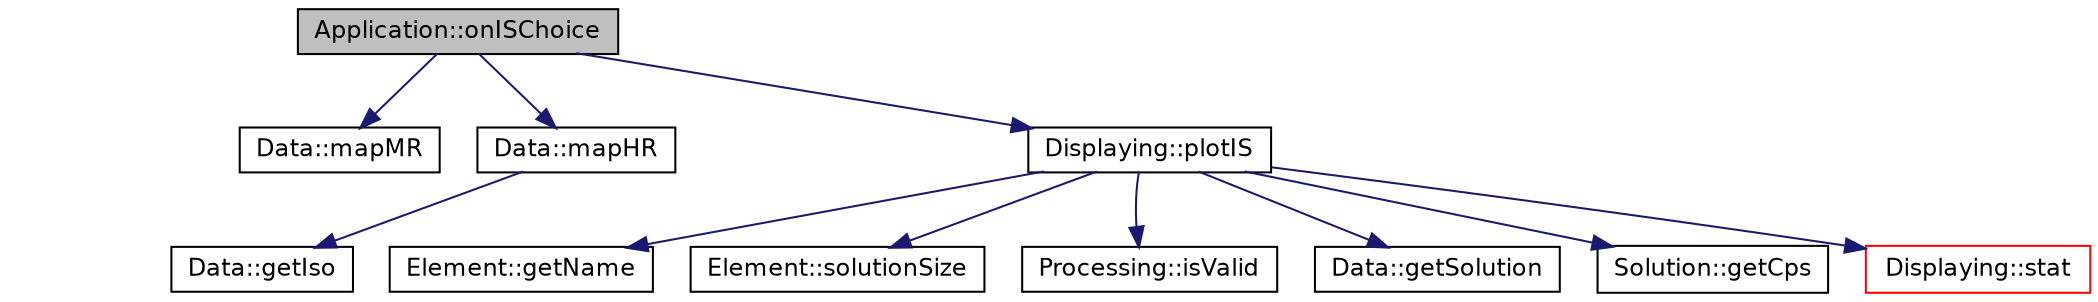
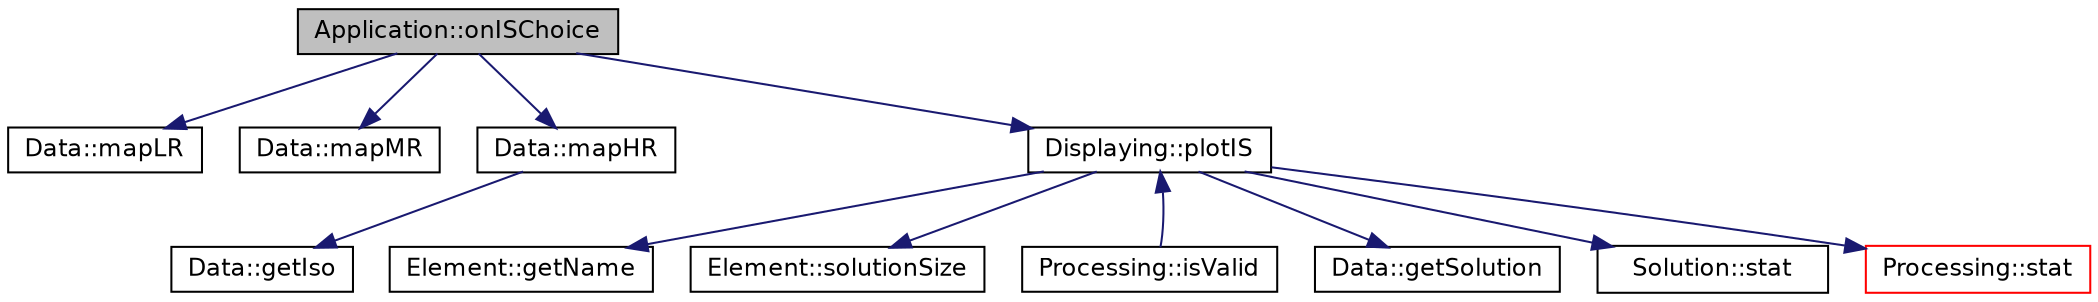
node "Data::mapLR": added
edge "Displaying::plotIS" -> "Processing::isValid": reversed
node "Solution::getCps": label "Solution::getCps" -> "Solution::stat"
node "Displaying::stat": label "Displaying::stat" -> "Processing::stat"
